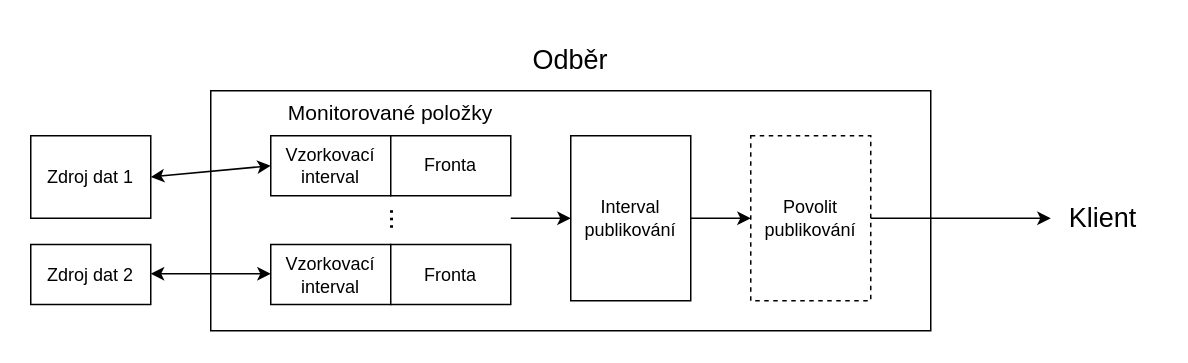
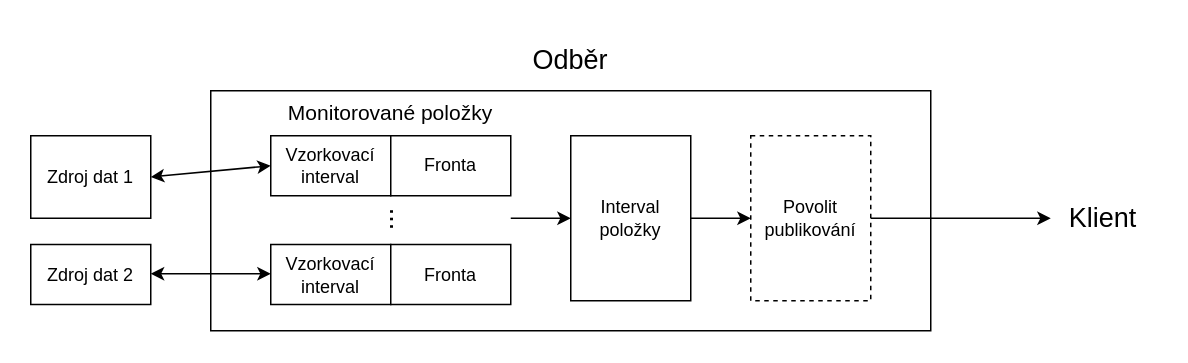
node "Interval publikování": label "Interval publikování" -> "Interval položky"
